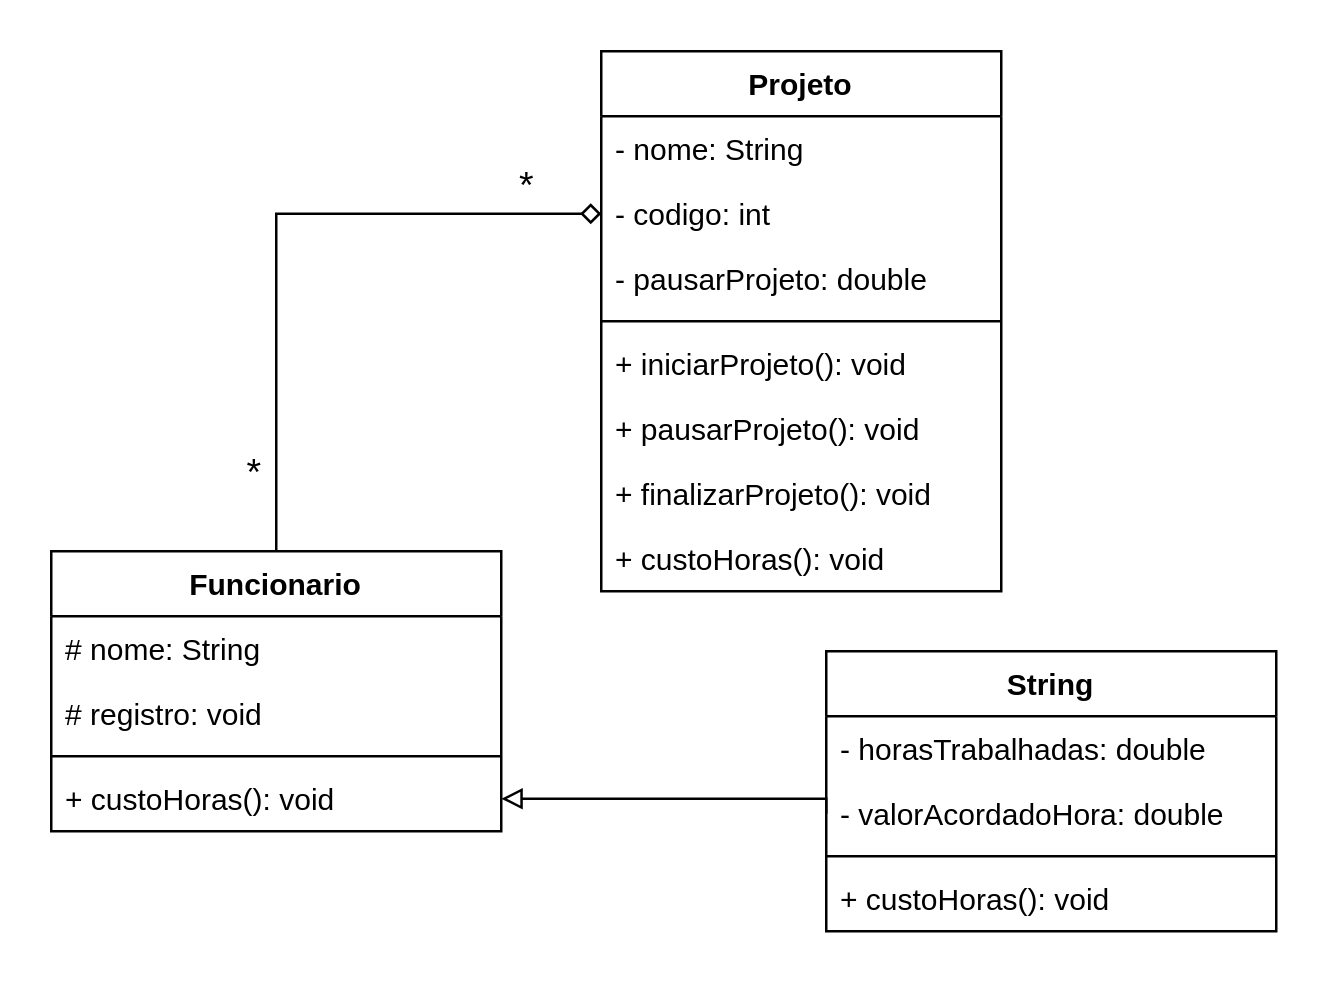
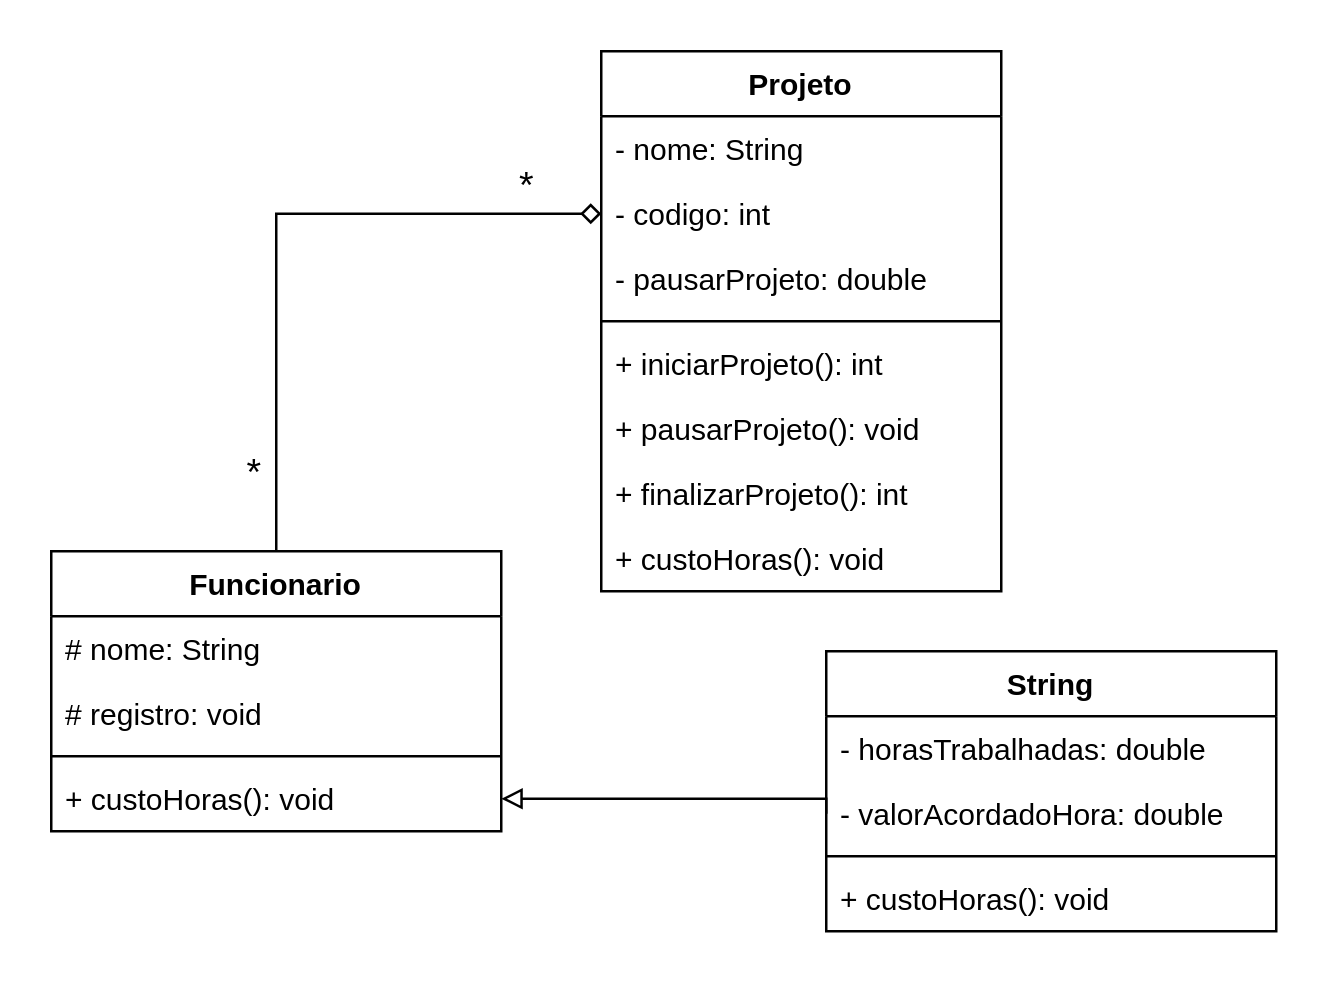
node "+ iniciarProjeto(): void": label "+ iniciarProjeto(): void" -> "+ iniciarProjeto(): int"
node "+ finalizarProjeto(): void": label "+ finalizarProjeto(): void" -> "+ finalizarProjeto(): int"
